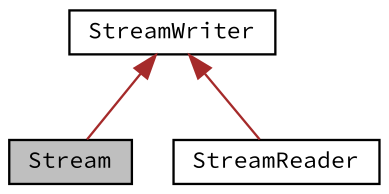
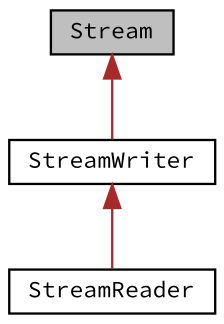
edge "Stream" -> "StreamWriter": reversed
